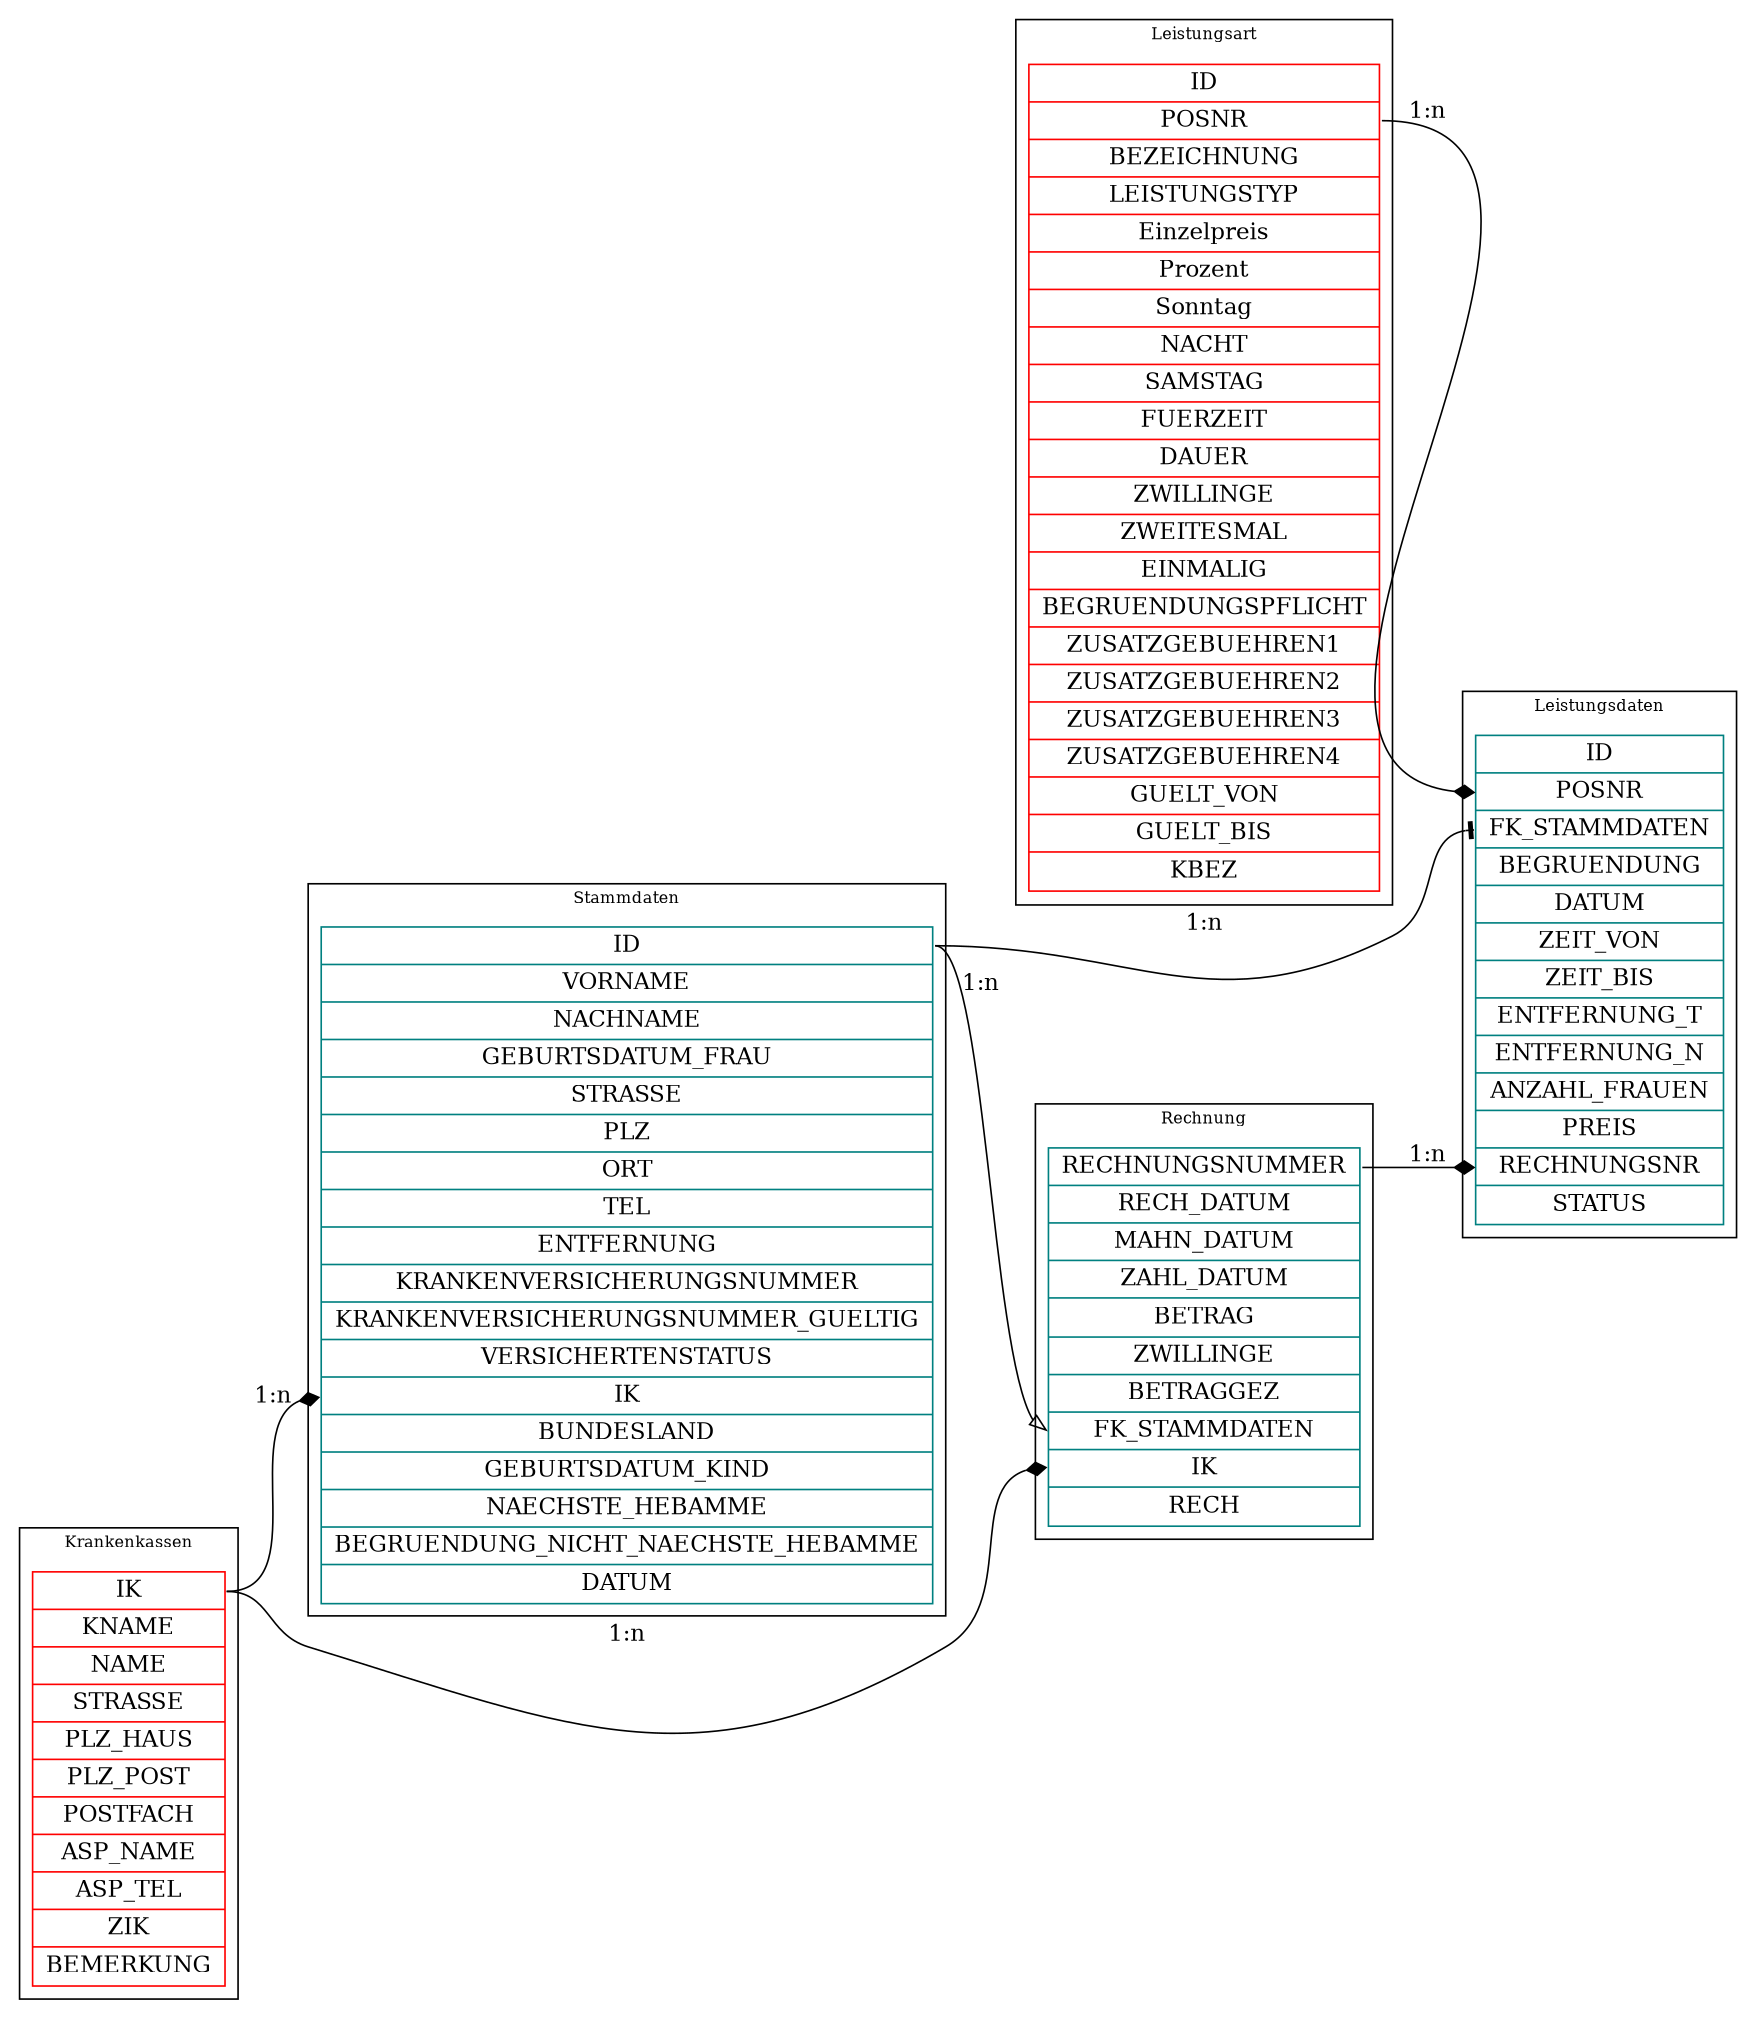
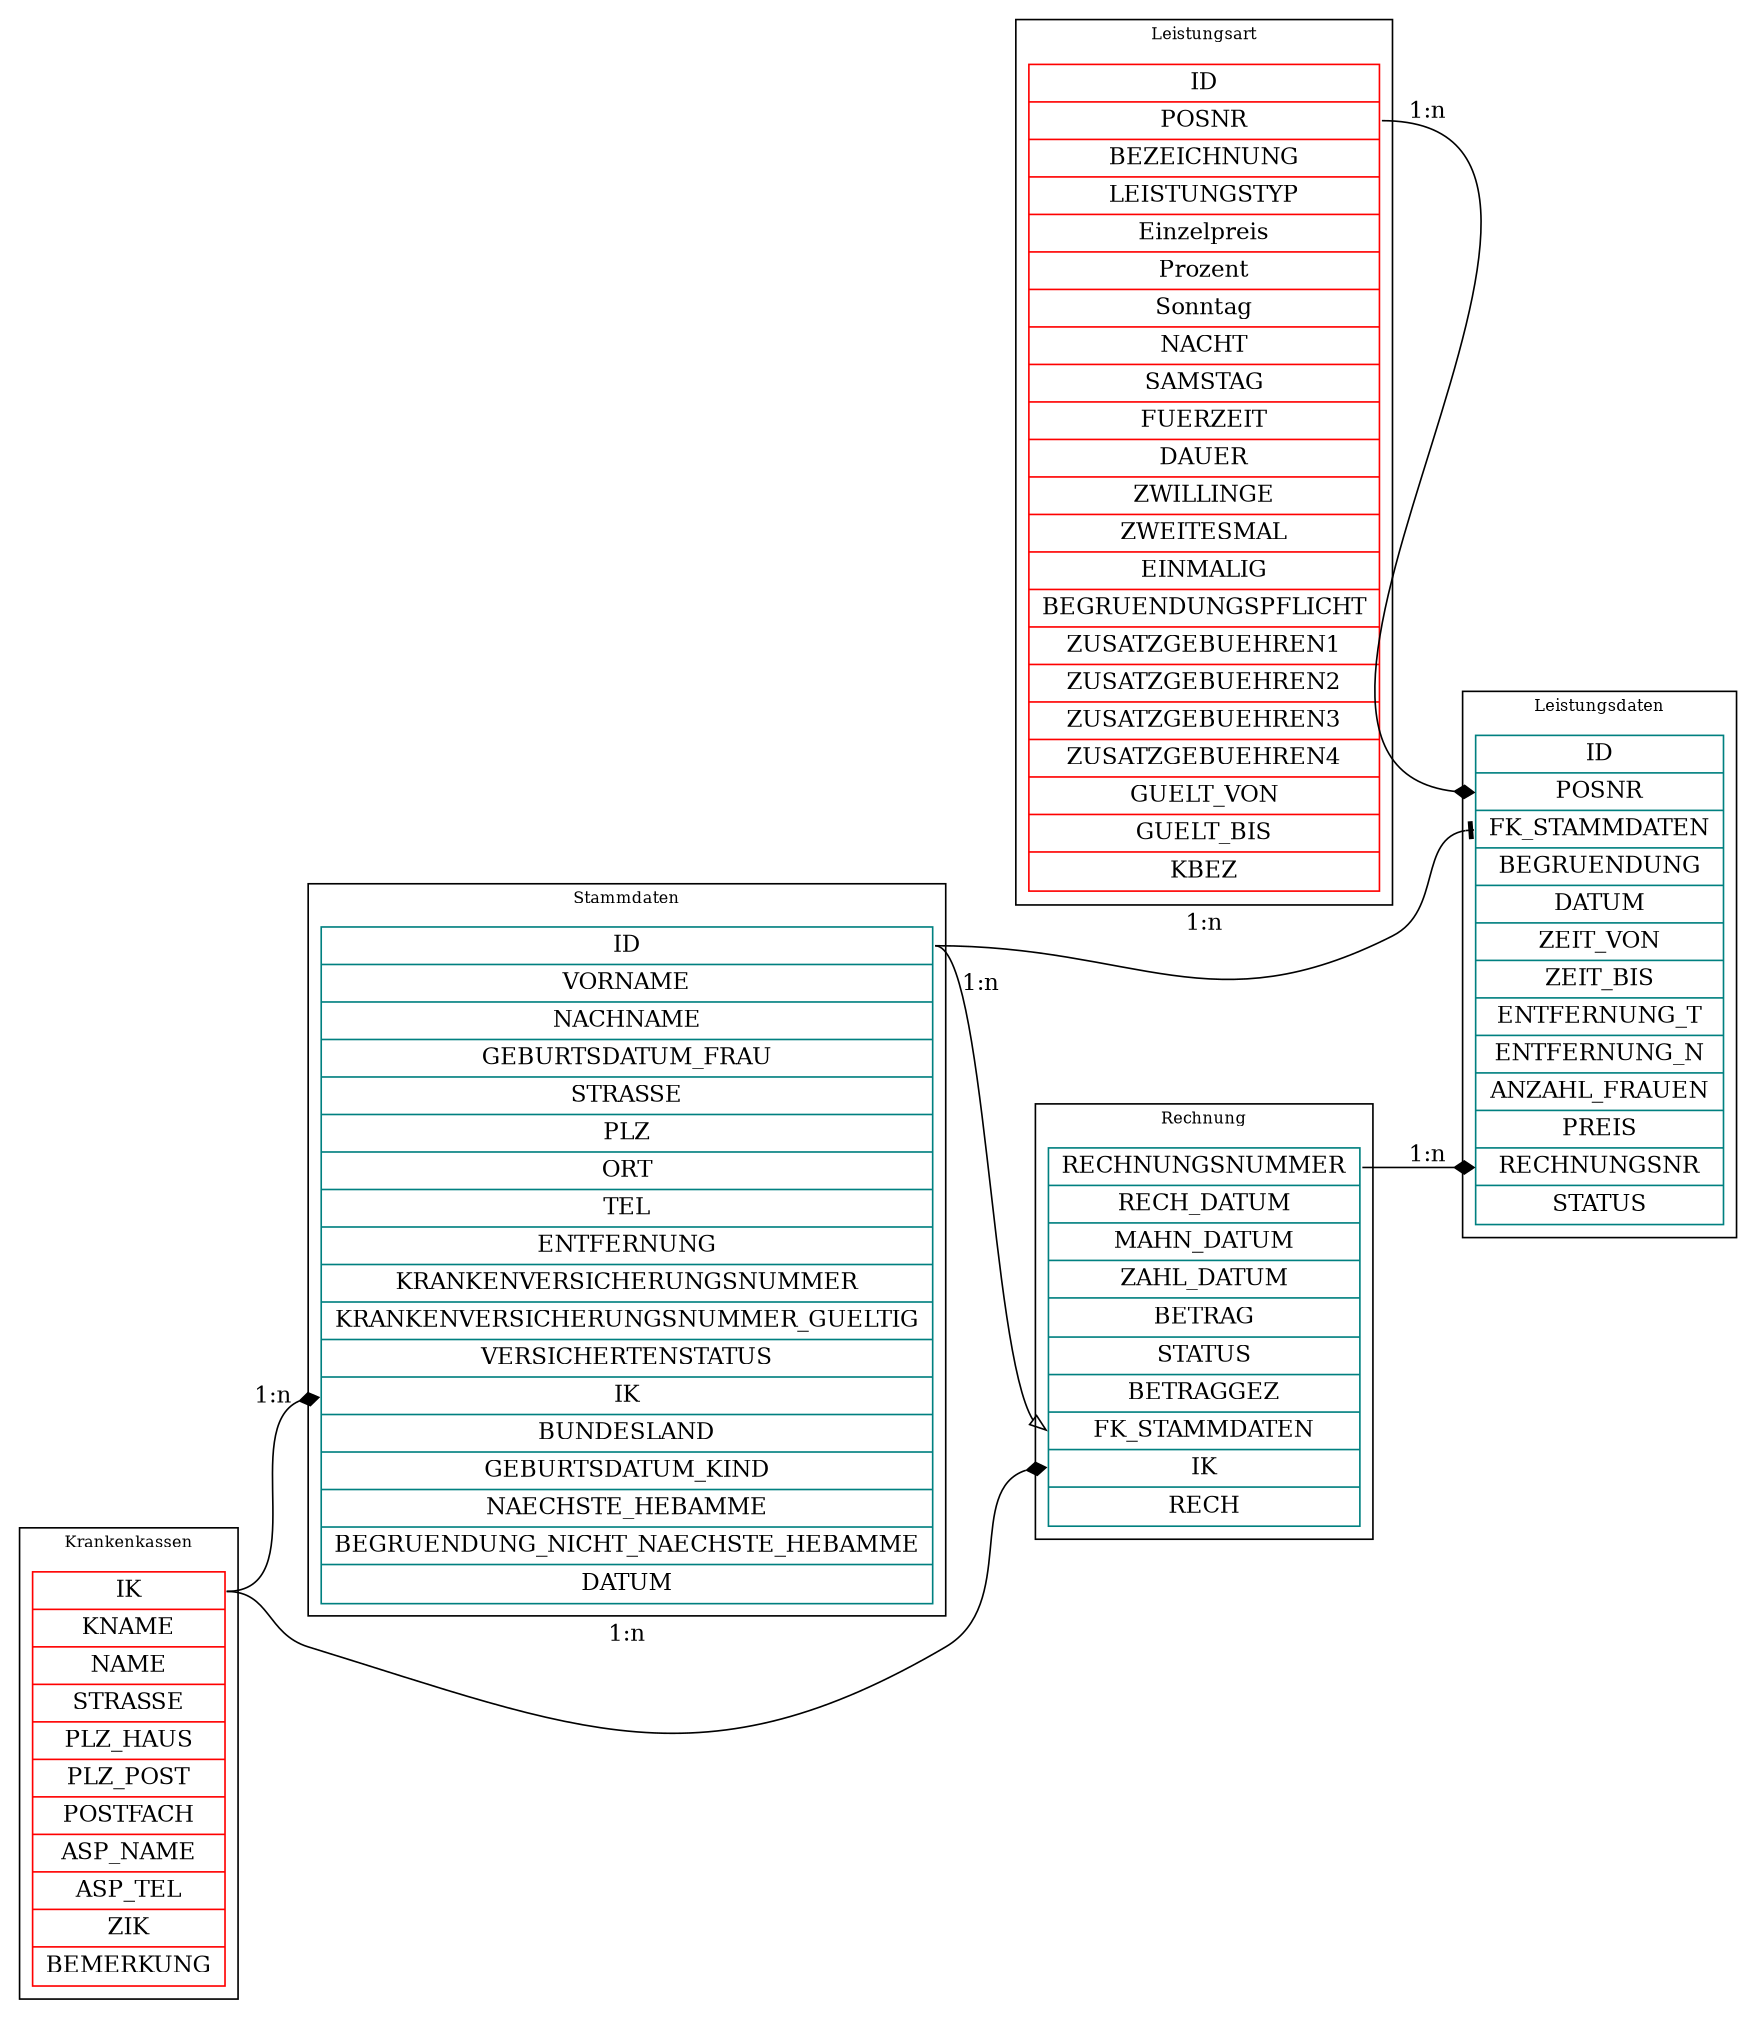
node "RECHNUNGSNUMMER": text "ZWILLINGE" -> "STATUS"
